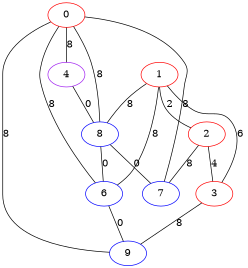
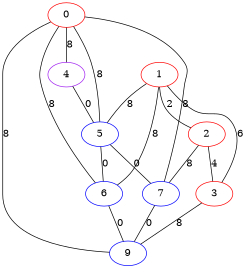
node "8": label "8" -> "5"
edge "7" -- "9": added, label "0"
